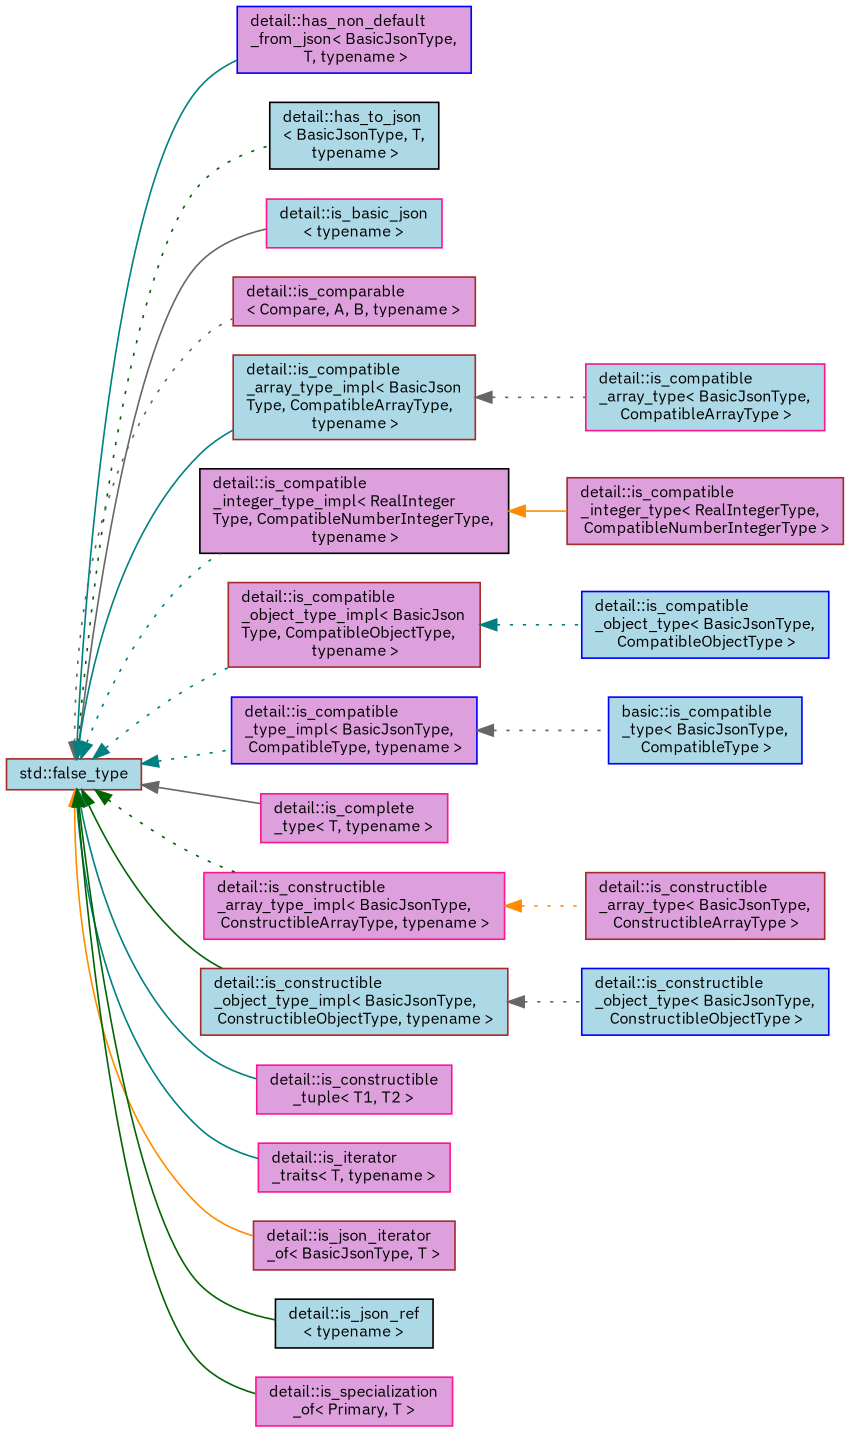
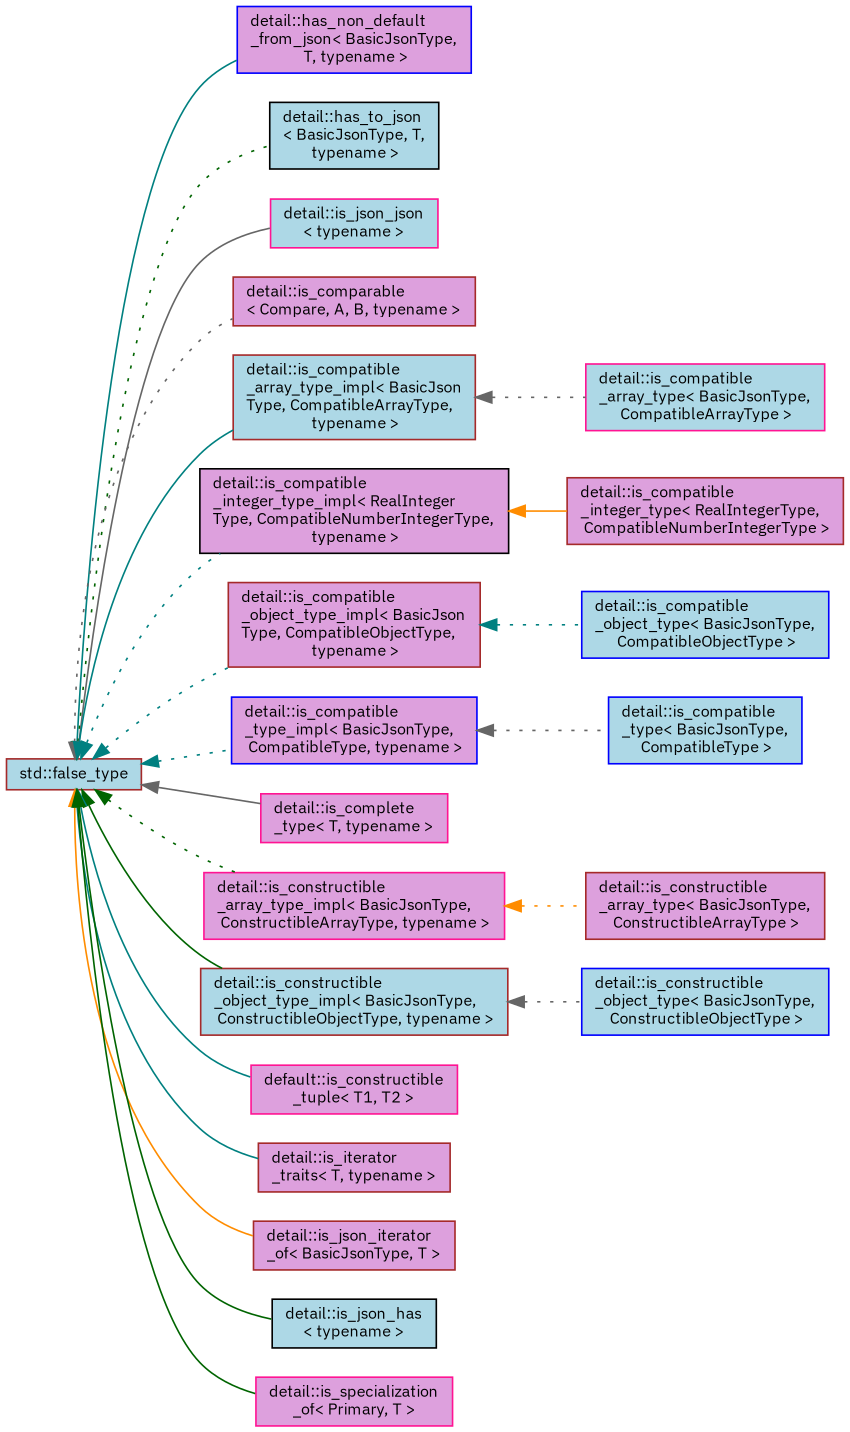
node "detail::is_basic_json < typename >": label "detail::is_basic_json < typename >" -> "detail::is_json_json < typename >"
node "basic::is_compatible _type< BasicJsonType, CompatibleType >": label "basic::is_compatible _type< BasicJsonType, CompatibleType >" -> "detail::is_compatible _type< BasicJsonType, CompatibleType >"
node "detail::is_constructible _tuple< T1, T2 >": label "detail::is_constructible _tuple< T1, T2 >" -> "default::is_constructible _tuple< T1, T2 >"
node "detail::is_iterator _traits< T, typename >": color deeppink -> brown
node "detail::is_json_ref < typename >": label "detail::is_json_ref < typename >" -> "detail::is_json_has < typename >"
